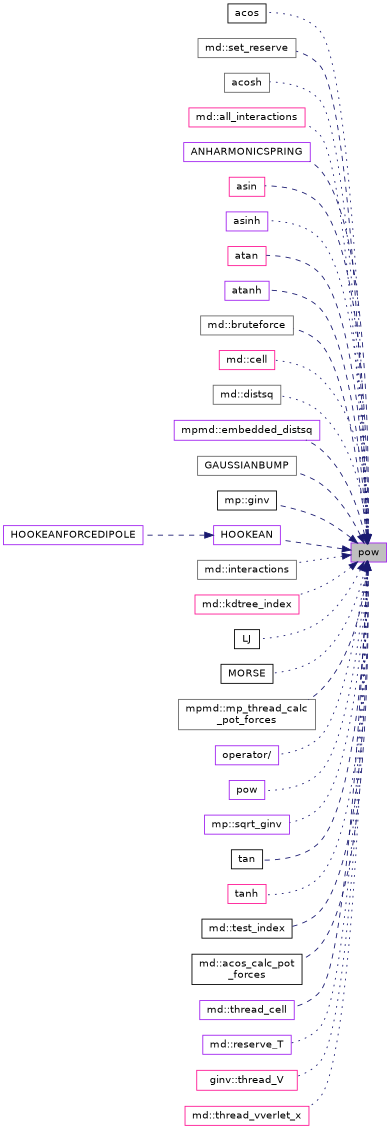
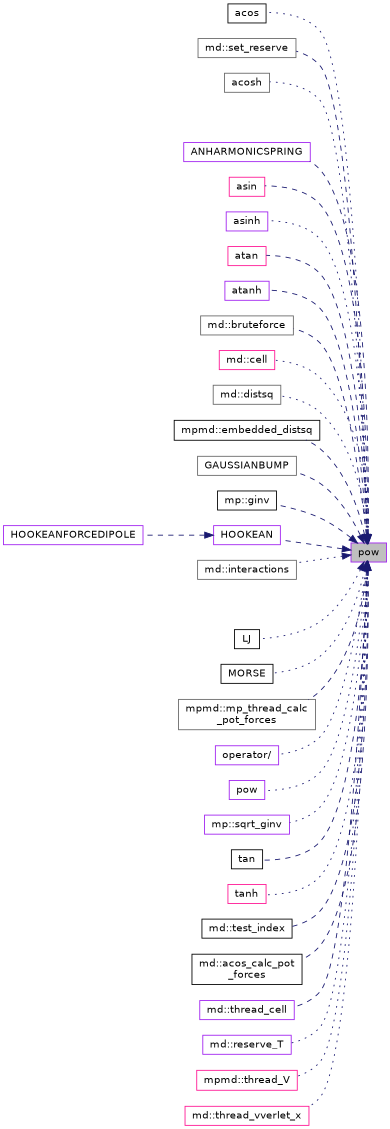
node "md::all_interactions": removed
node "mpmd::embedded_distsq": color purple -> black
node "md::kdtree_index": removed
node "ginv::thread_V": label "ginv::thread_V" -> "mpmd::thread_V"
